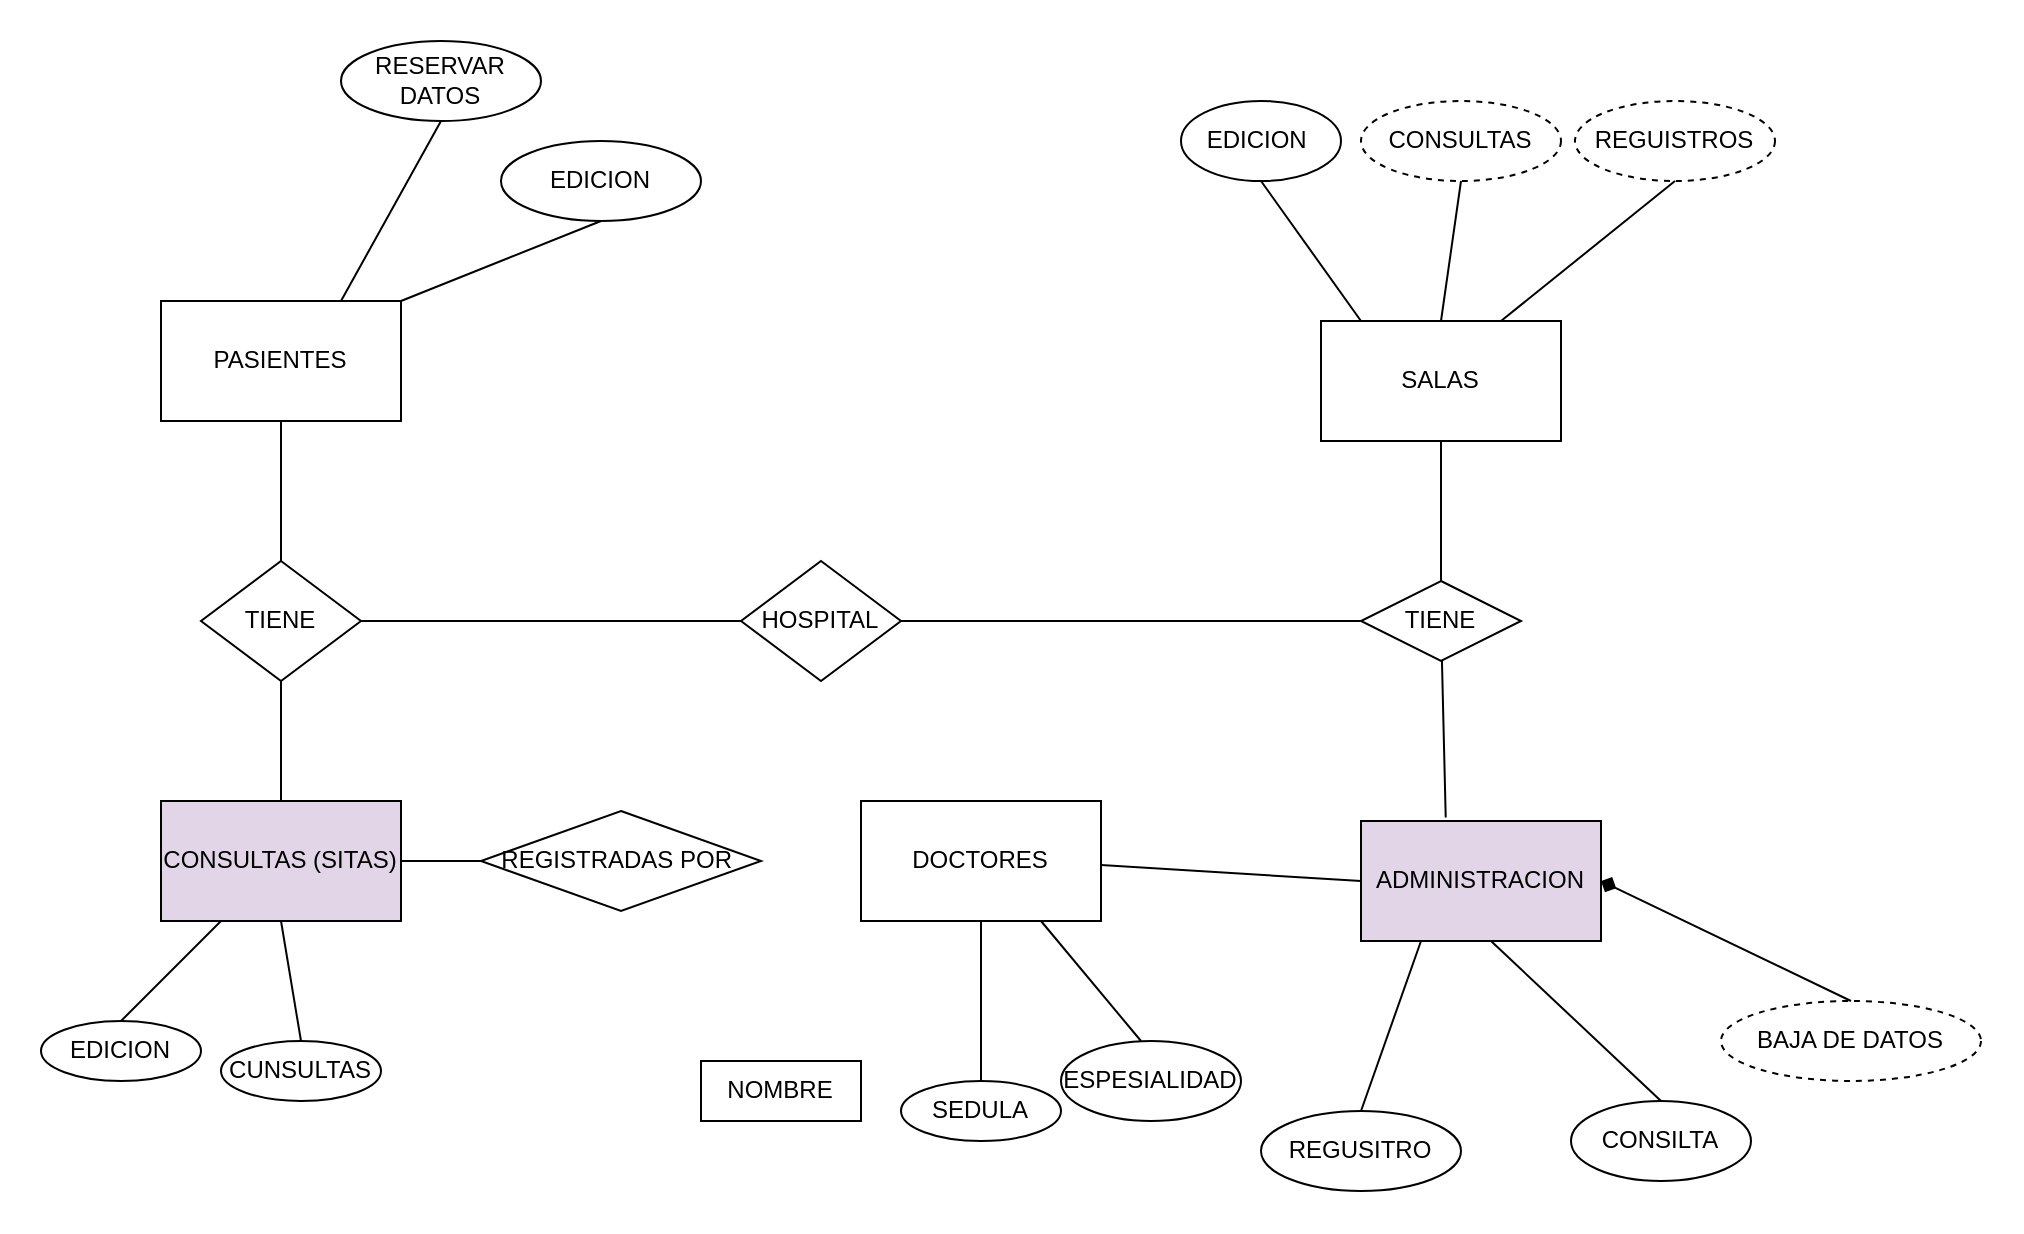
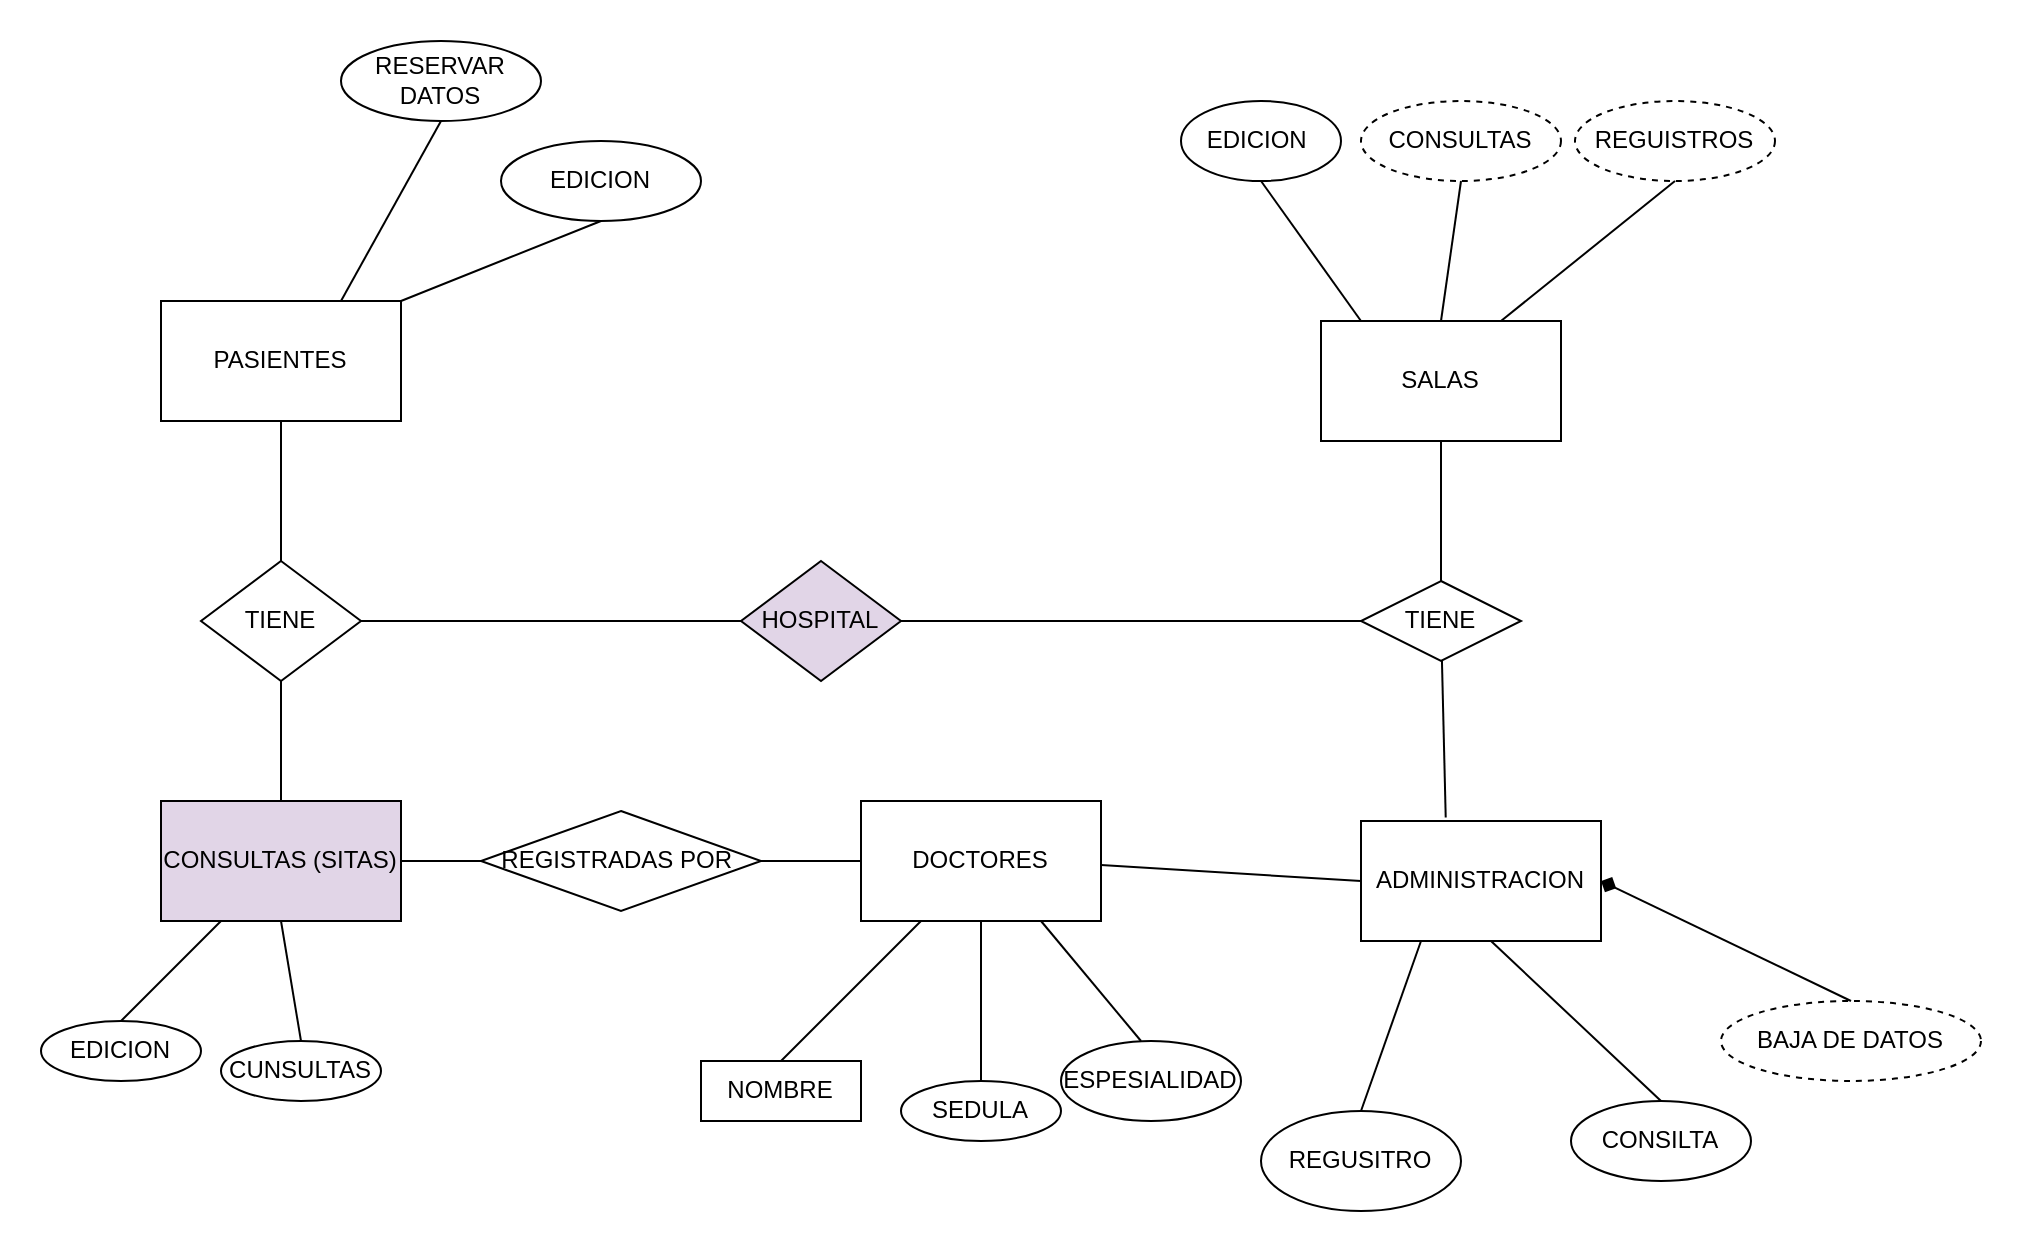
node "HOSPITAL": fillcolor #ffffff -> #e1d5e7
edge "REGISTRADAS POR" -- "DOCTORES": added
node "ADMINISTRACION": fillcolor #e1d5e7 -> #ffffff
edge "DOCTORES" -- "NOMBRE": added
node "REGUSITRO": size 200x80 -> 200x100
